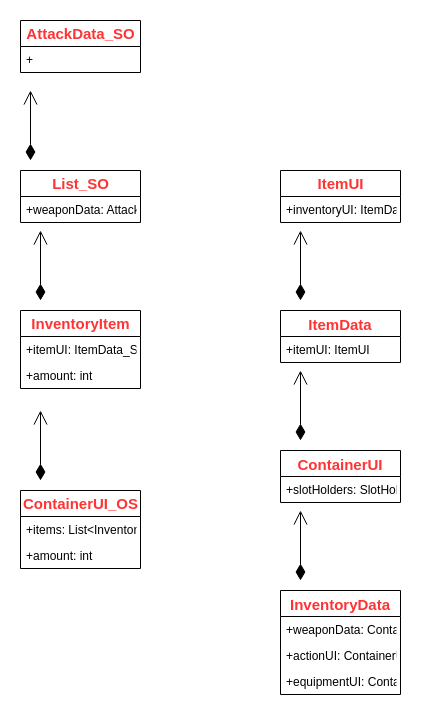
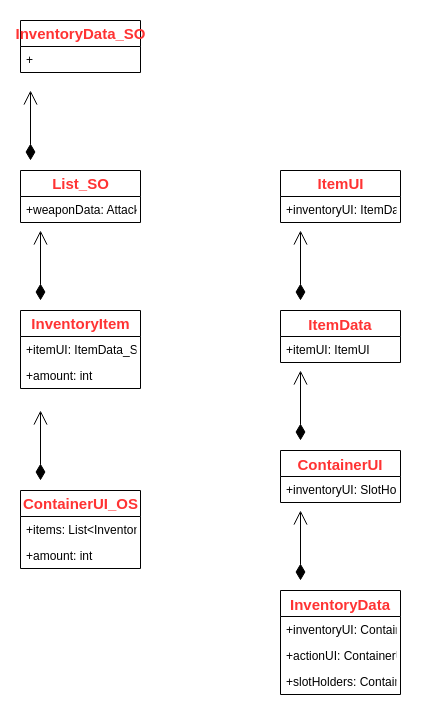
node "AttackData_SO": label "AttackData_SO" -> "InventoryData_SO"
node "+slotHolders: SlotHolder[]": label "+slotHolders: SlotHolder[]" -> "+inventoryUI: SlotHolder[]"
node "+weaponData: ContainerUI": label "+weaponData: ContainerUI" -> "+inventoryUI: ContainerUI"
node "+equipmentUI: ContainerUI": label "+equipmentUI: ContainerUI" -> "+slotHolders: ContainerUI"
